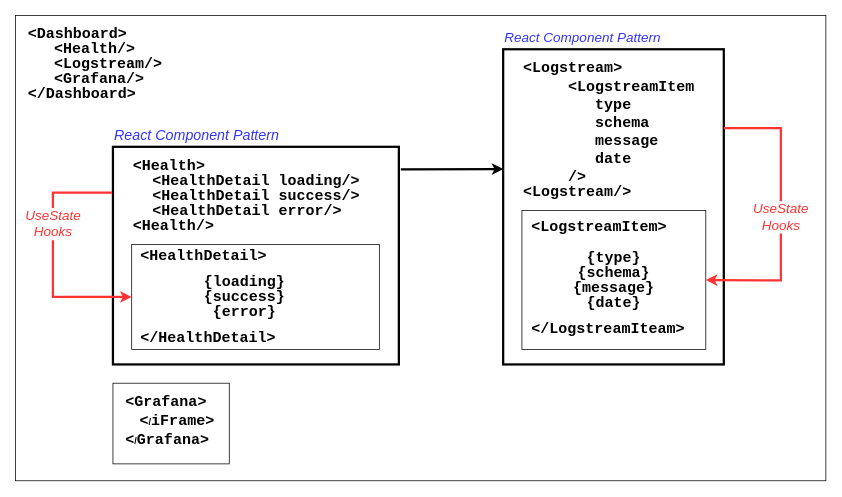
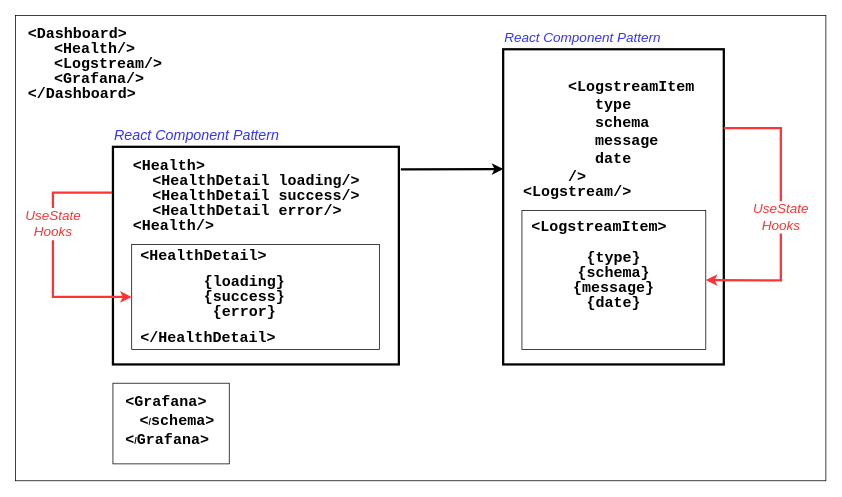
node "<Logstream>": removed
node "</LogstreamIteam>": removed
node "</iFrame>": label "</iFrame>" -> "</schema>"
